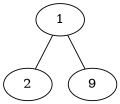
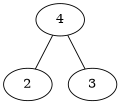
node "1": label "1" -> "4"
node "9": label "9" -> "3"
